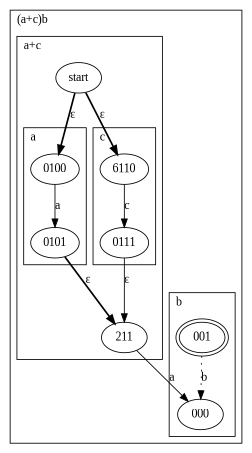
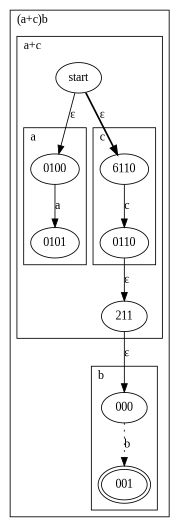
edge "start" -> "0100": style bold -> solid
node "0111": label "0111" -> "0110"
edge "0101" -> "211": removed, label "ε"
edge "001" -> "000": reversed
edge "211" -> "000": label "a" -> "ε"
